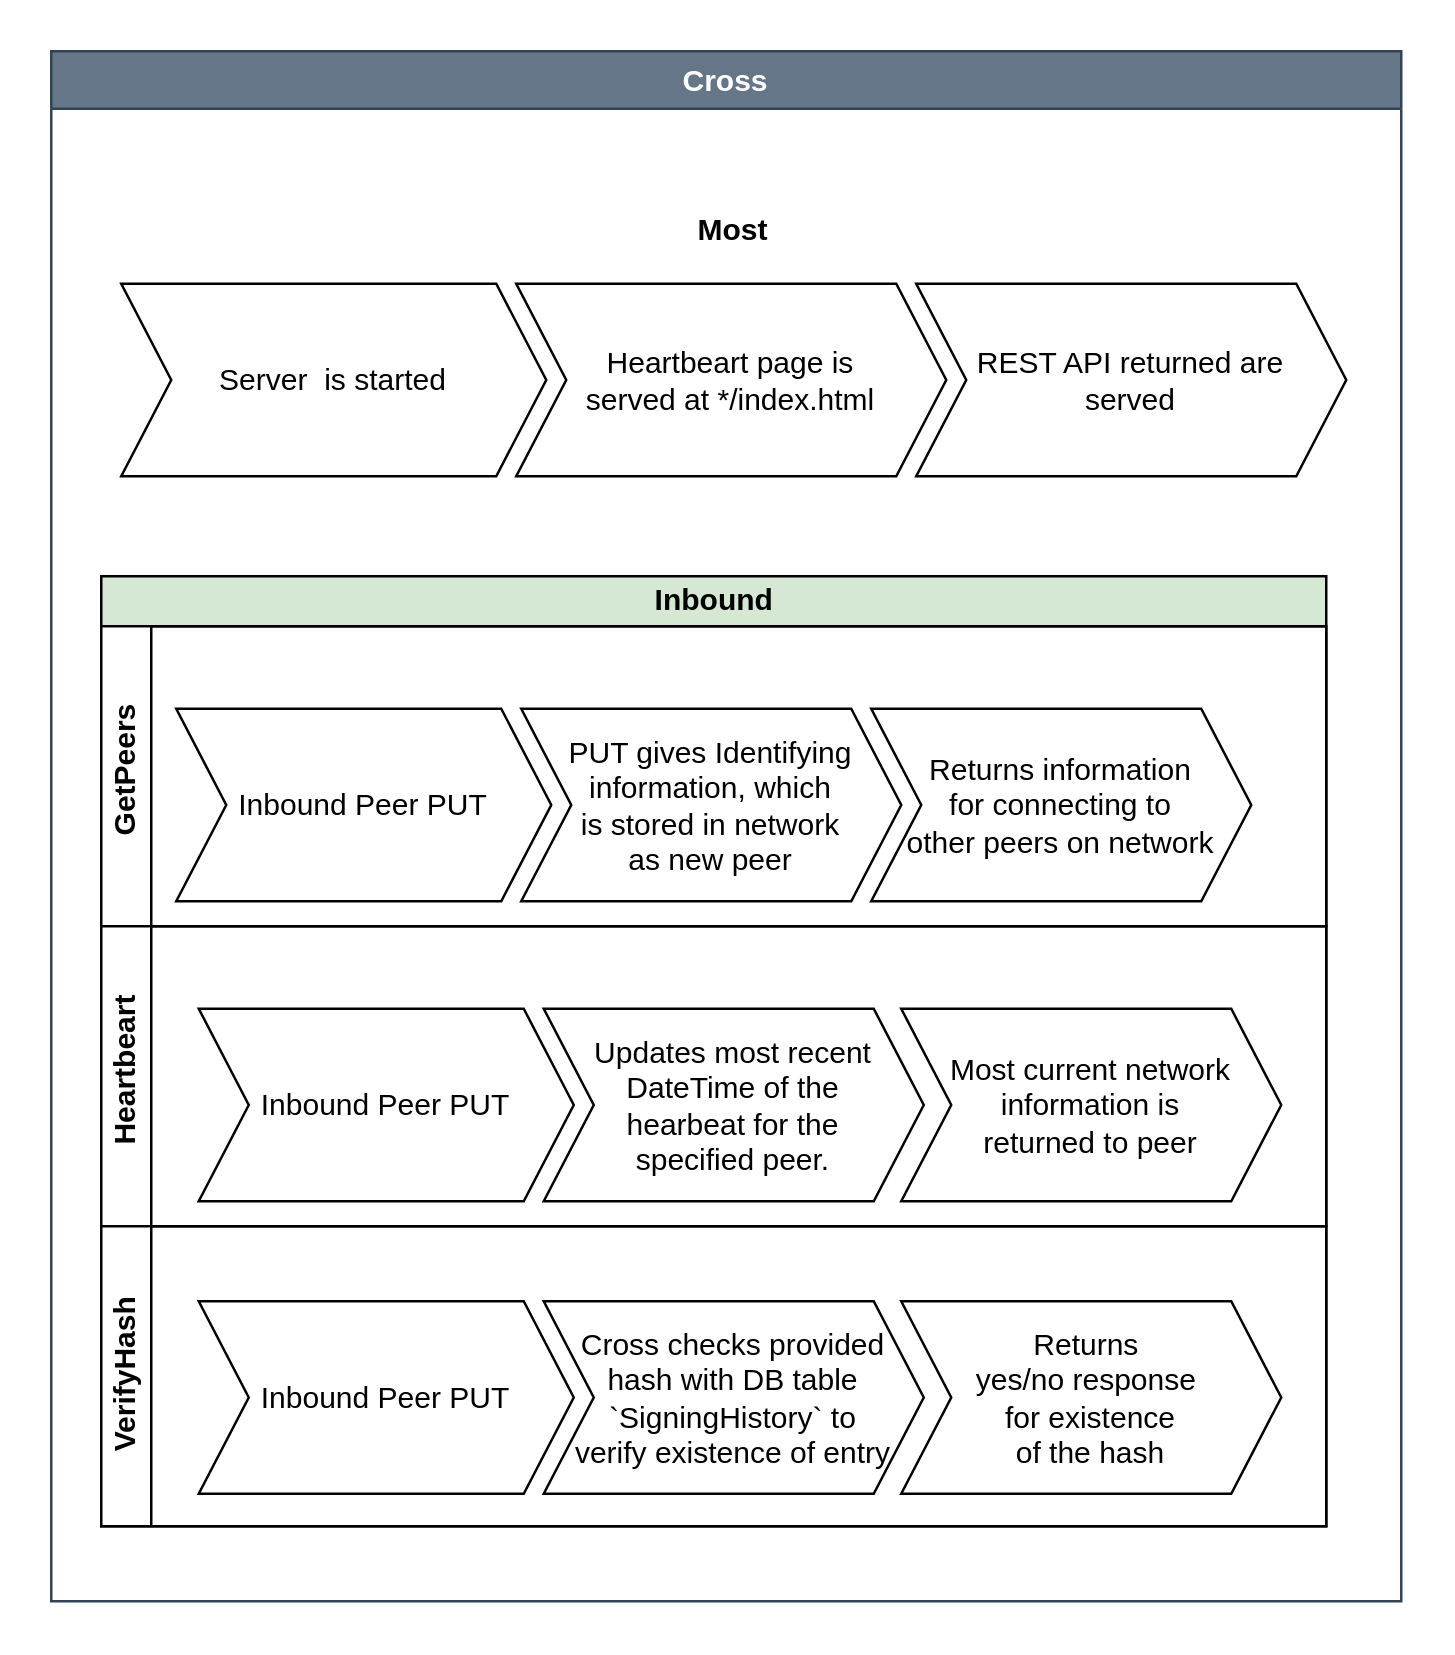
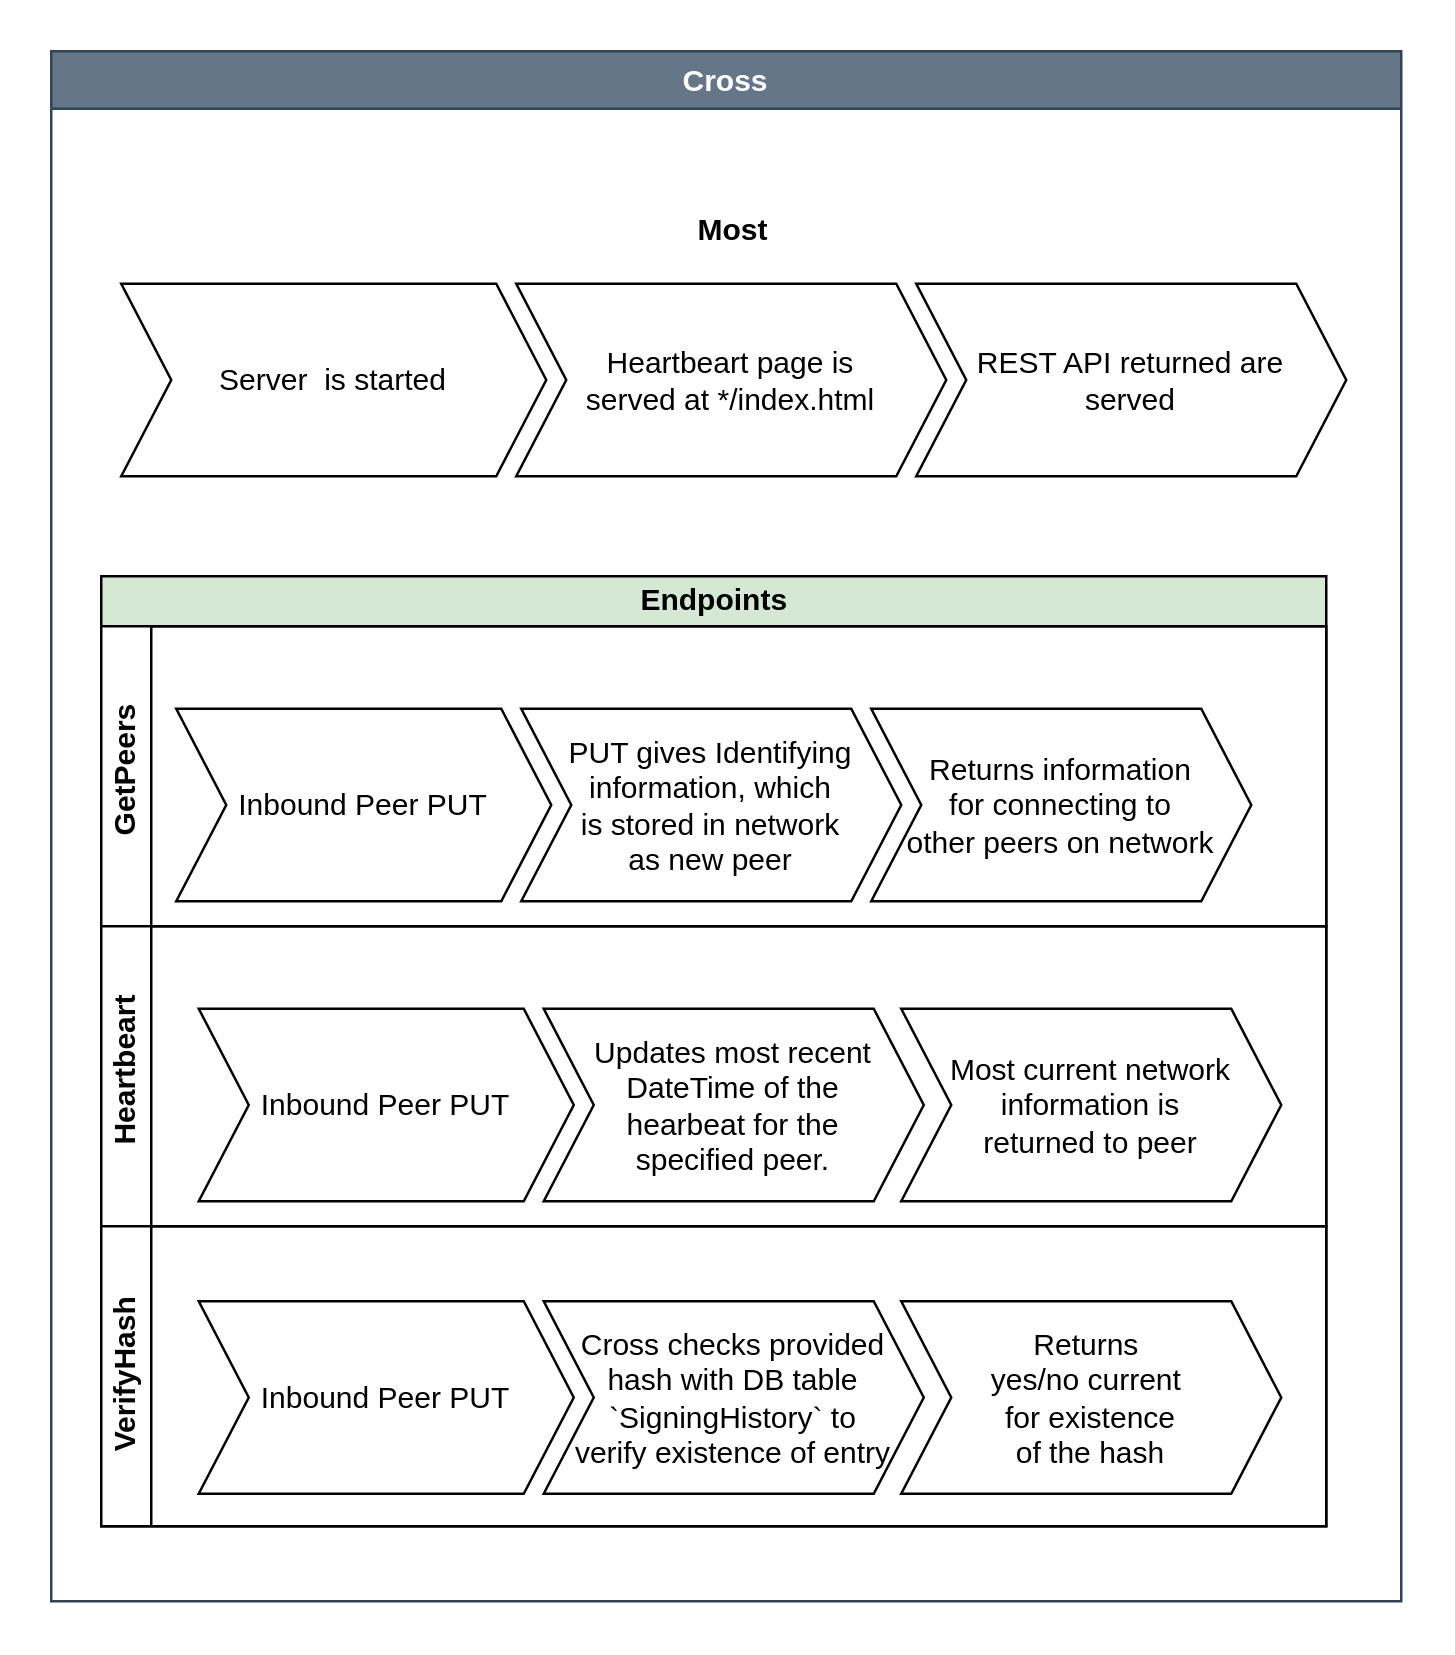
node "Inbound": label "Inbound" -> "Endpoints"
node "Returns yes/no response for existence of the hash": label "Returns yes/no response for existence of the hash" -> "Returns yes/no current for existence of the hash"
